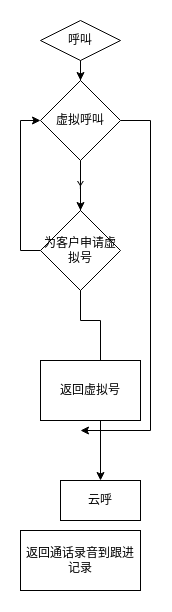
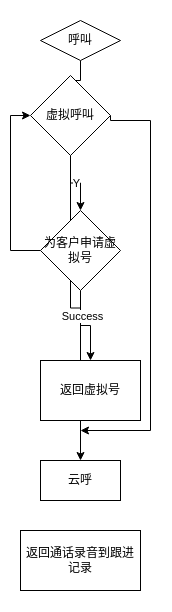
node "虚拟呼叫": moved (81, 121) -> (71, 116)
edge "为客户申请虚拟号" -> "返回虚拟号": added, label "Success"
node "云呼": moved (101, 501) -> (81, 481)
